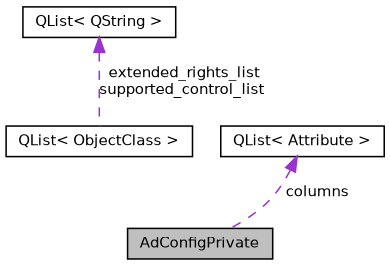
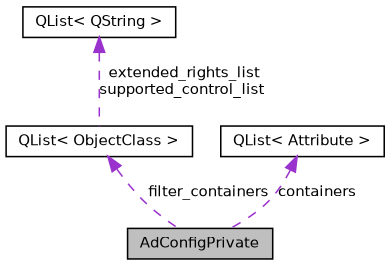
edge "AdConfigPrivate" -> "QList< Attribute >": label " columns" -> " containers"
edge "AdConfigPrivate" -> "QList< ObjectClass >": added, label "filter_containers"
